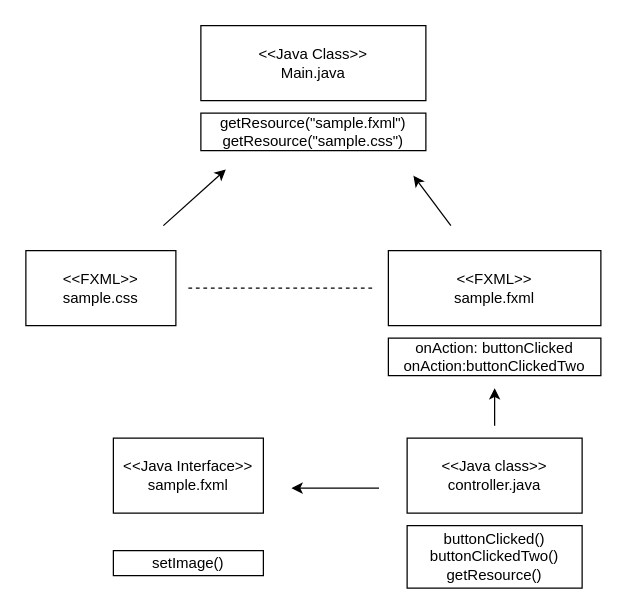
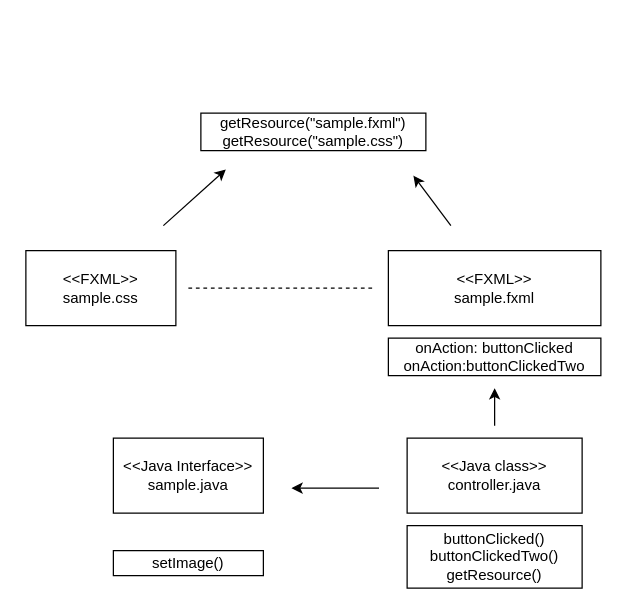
node "<<Java Class>> Main.java": removed
node "<<Java Interface>> sample.fxml": label "<<Java Interface>> sample.fxml" -> "<<Java Interface>> sample.java"
